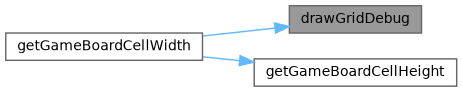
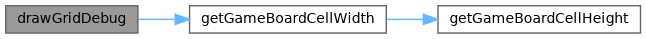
edge "getGameBoardCellWidth" -> "drawGridDebug": reversed
